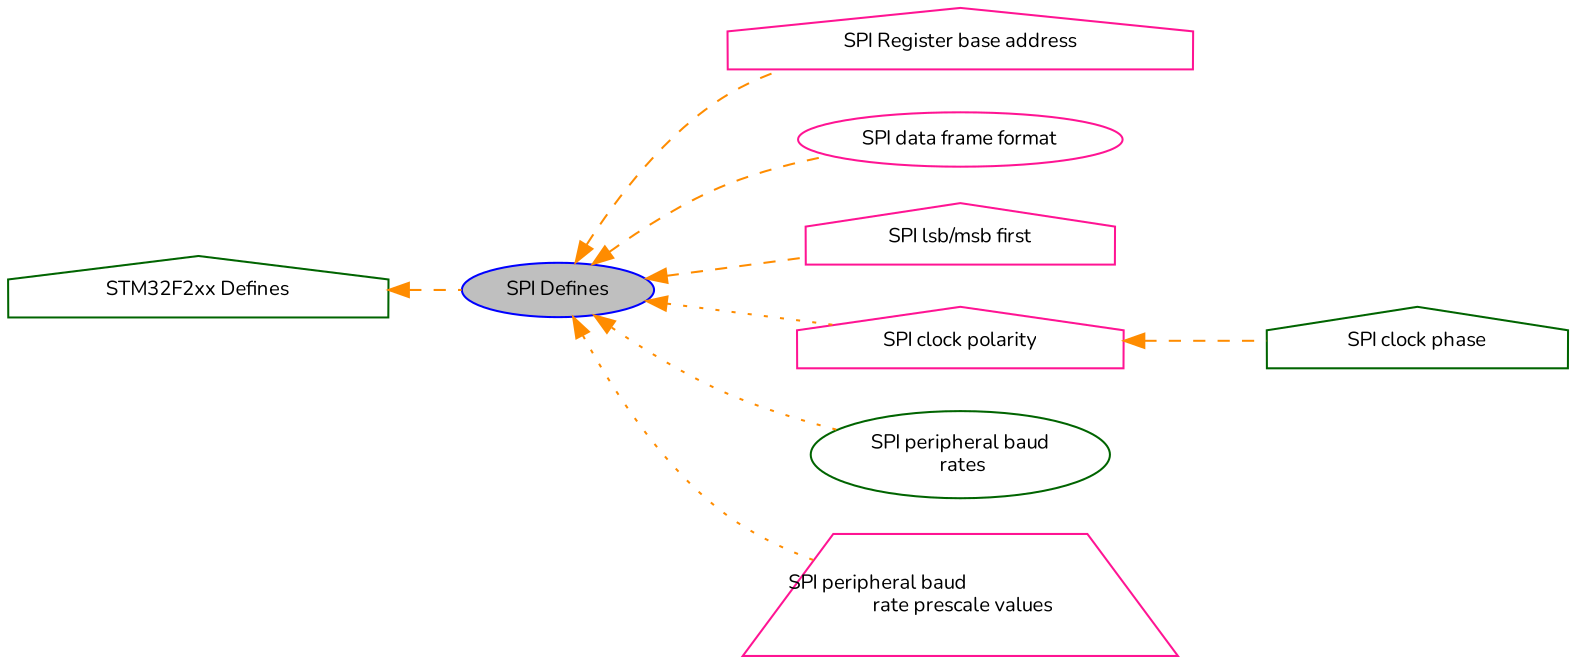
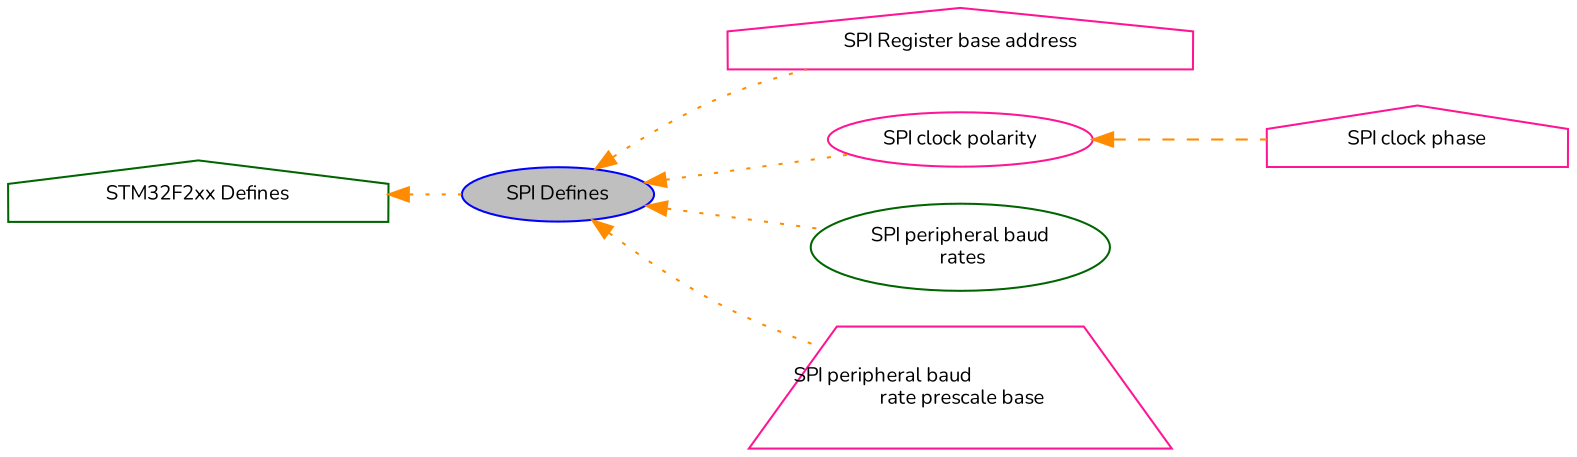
edge "SPI Register base address" -> "SPI Defines": style dashed -> dotted
node "SPI data frame format": removed
node "SPI lsb/msb first": removed
edge "SPI Defines" -> "STM32F2xx Defines": style dashed -> dotted
node "SPI clock polarity": shape house -> ellipse
node "SPI clock phase": color darkgreen -> deeppink
node "SPI peripheral baud rate prescale values": label "SPI peripheral baud rate prescale values" -> "SPI peripheral baud rate prescale base"
